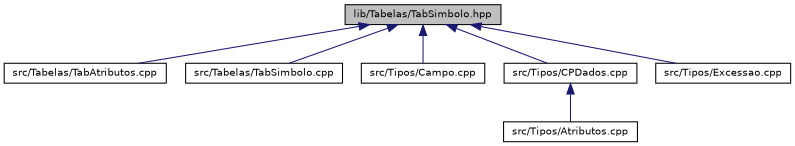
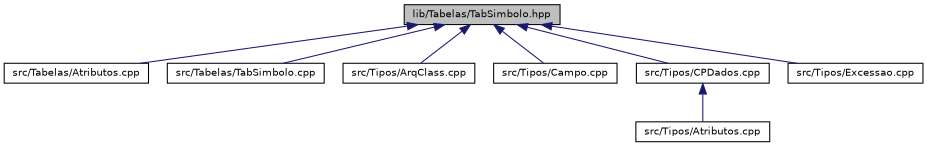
node "src/Tabelas/TabAtributos.cpp": label "src/Tabelas/TabAtributos.cpp" -> "src/Tabelas/Atributos.cpp"
node "src/Tipos/ArqClass.cpp": added
